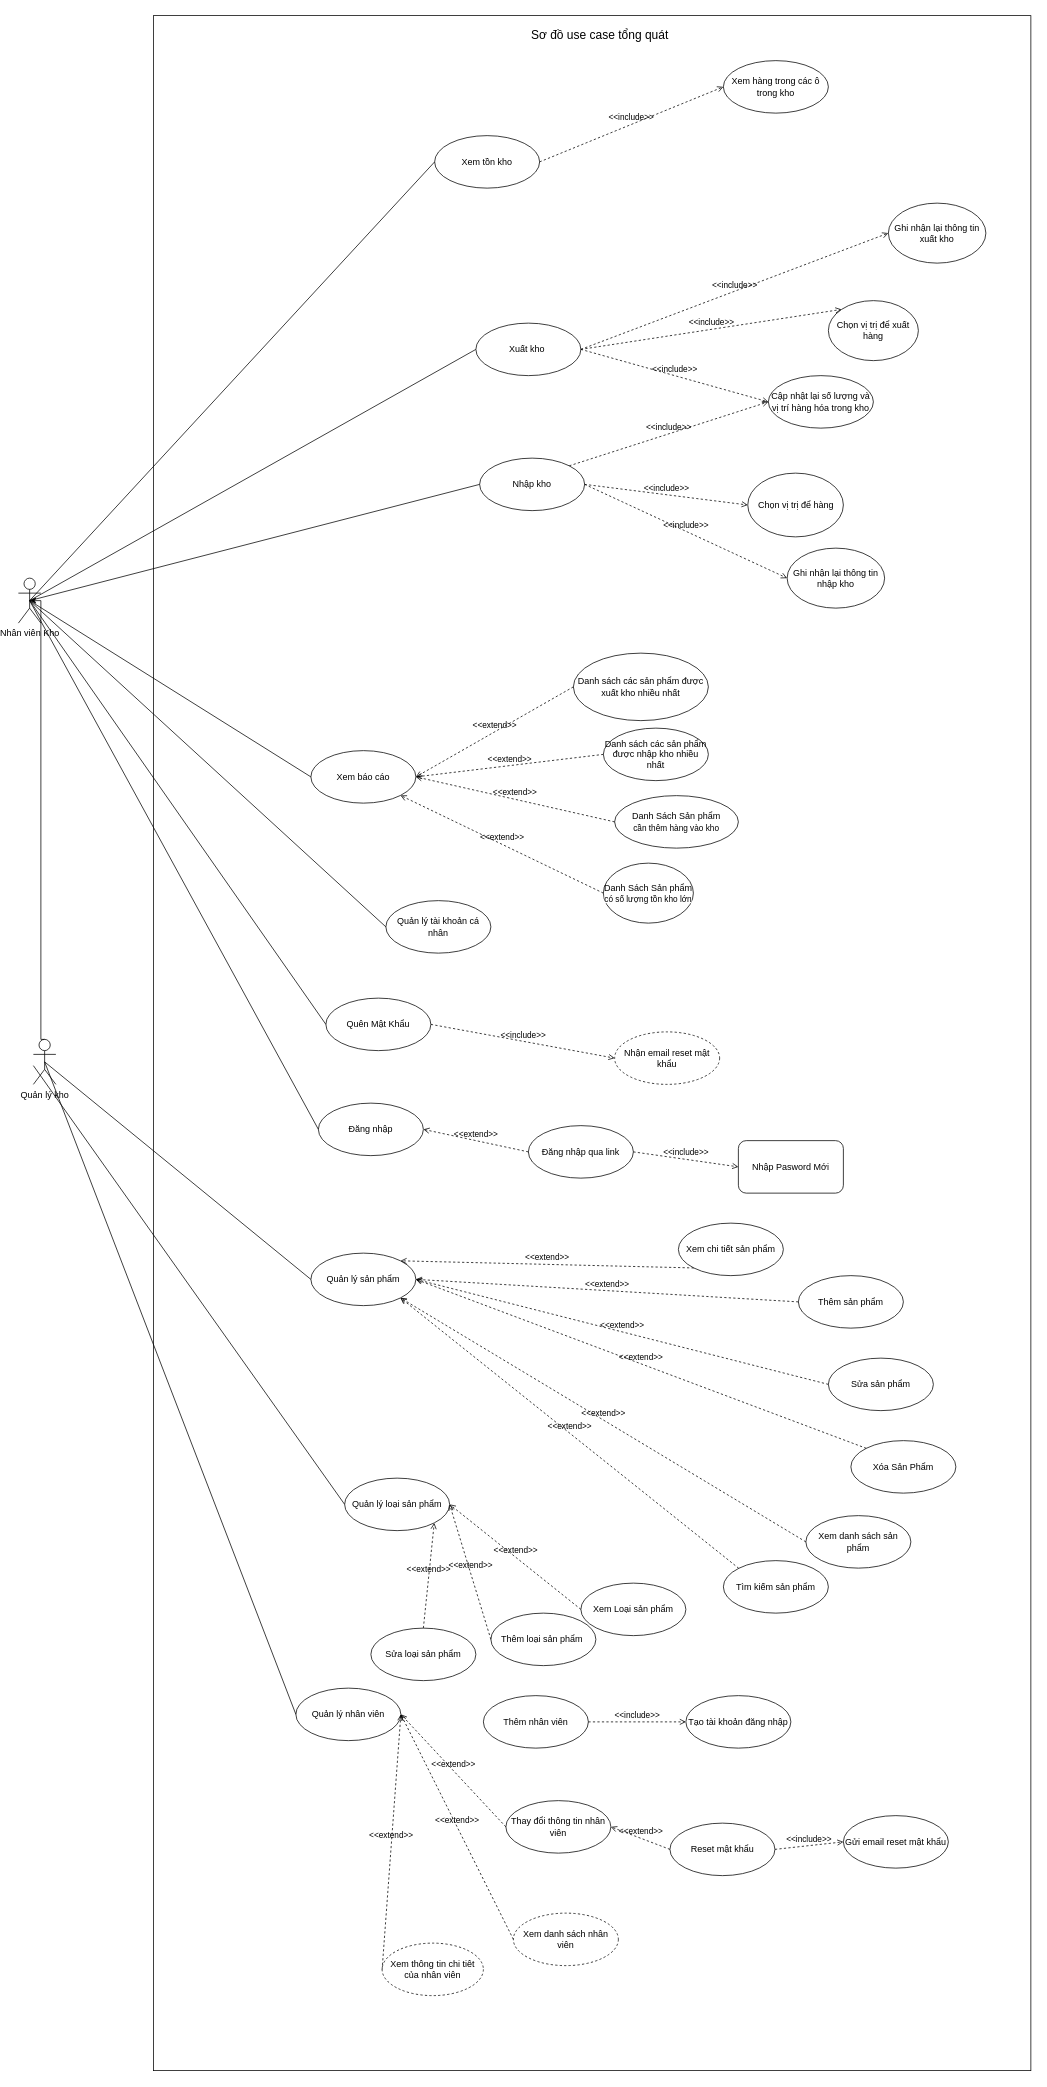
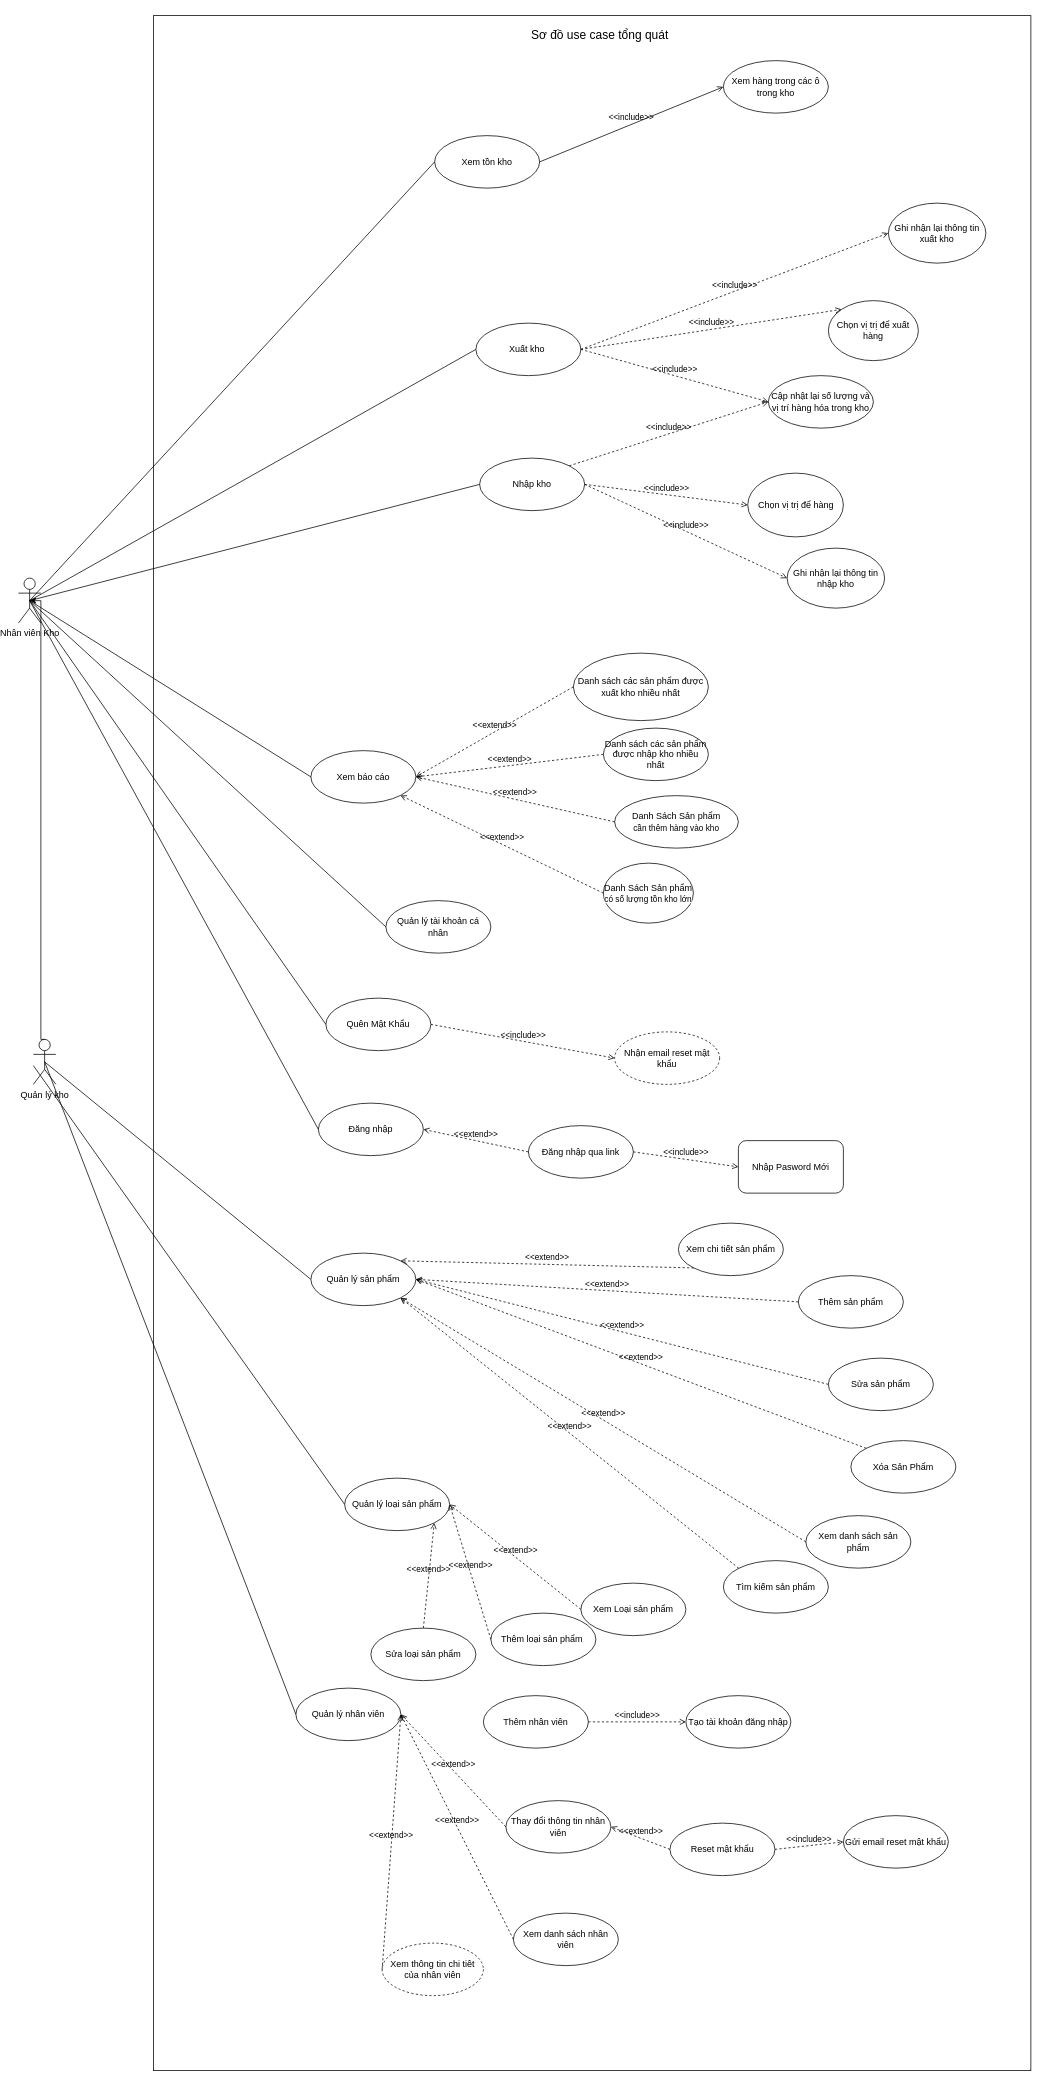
edge "Xem tồn kho" -> "Xem hàng trong các ô trong kho": style dashed -> solid
node "Xem danh sách nhân viên": style dashed -> solid
